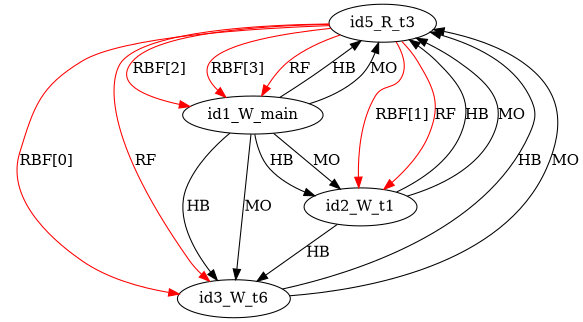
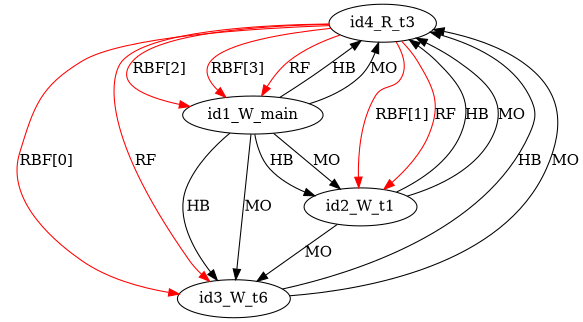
node "id5_R_t3": label "id5_R_t3" -> "id4_R_t3"
edge "id2_W_t1" -> "id3_W_t6": label "HB" -> "MO"
